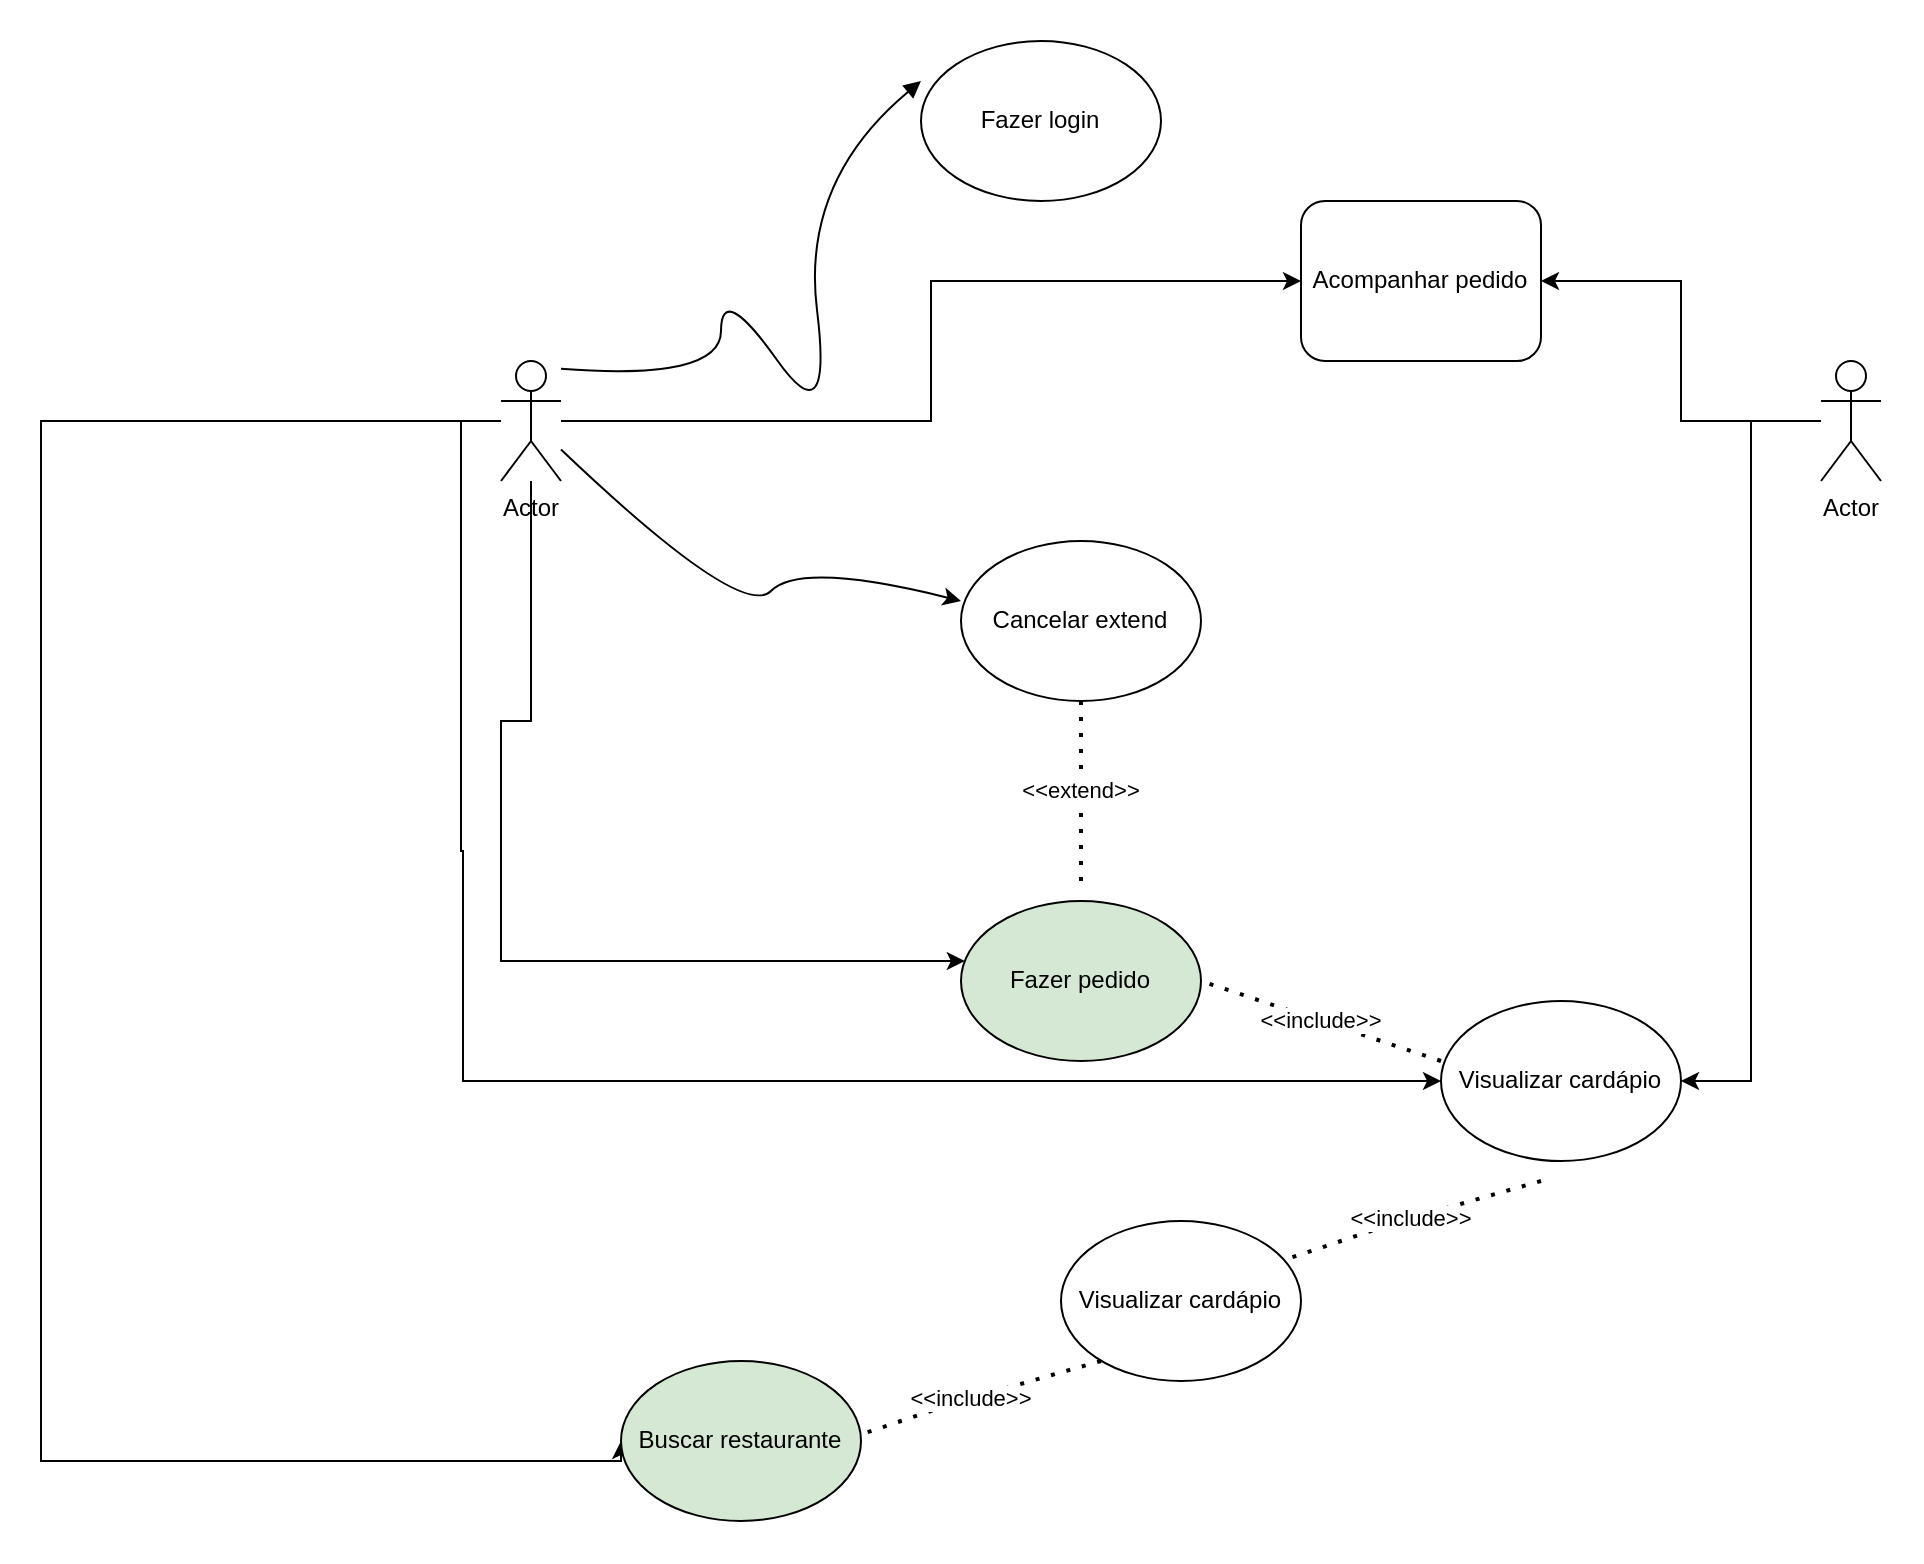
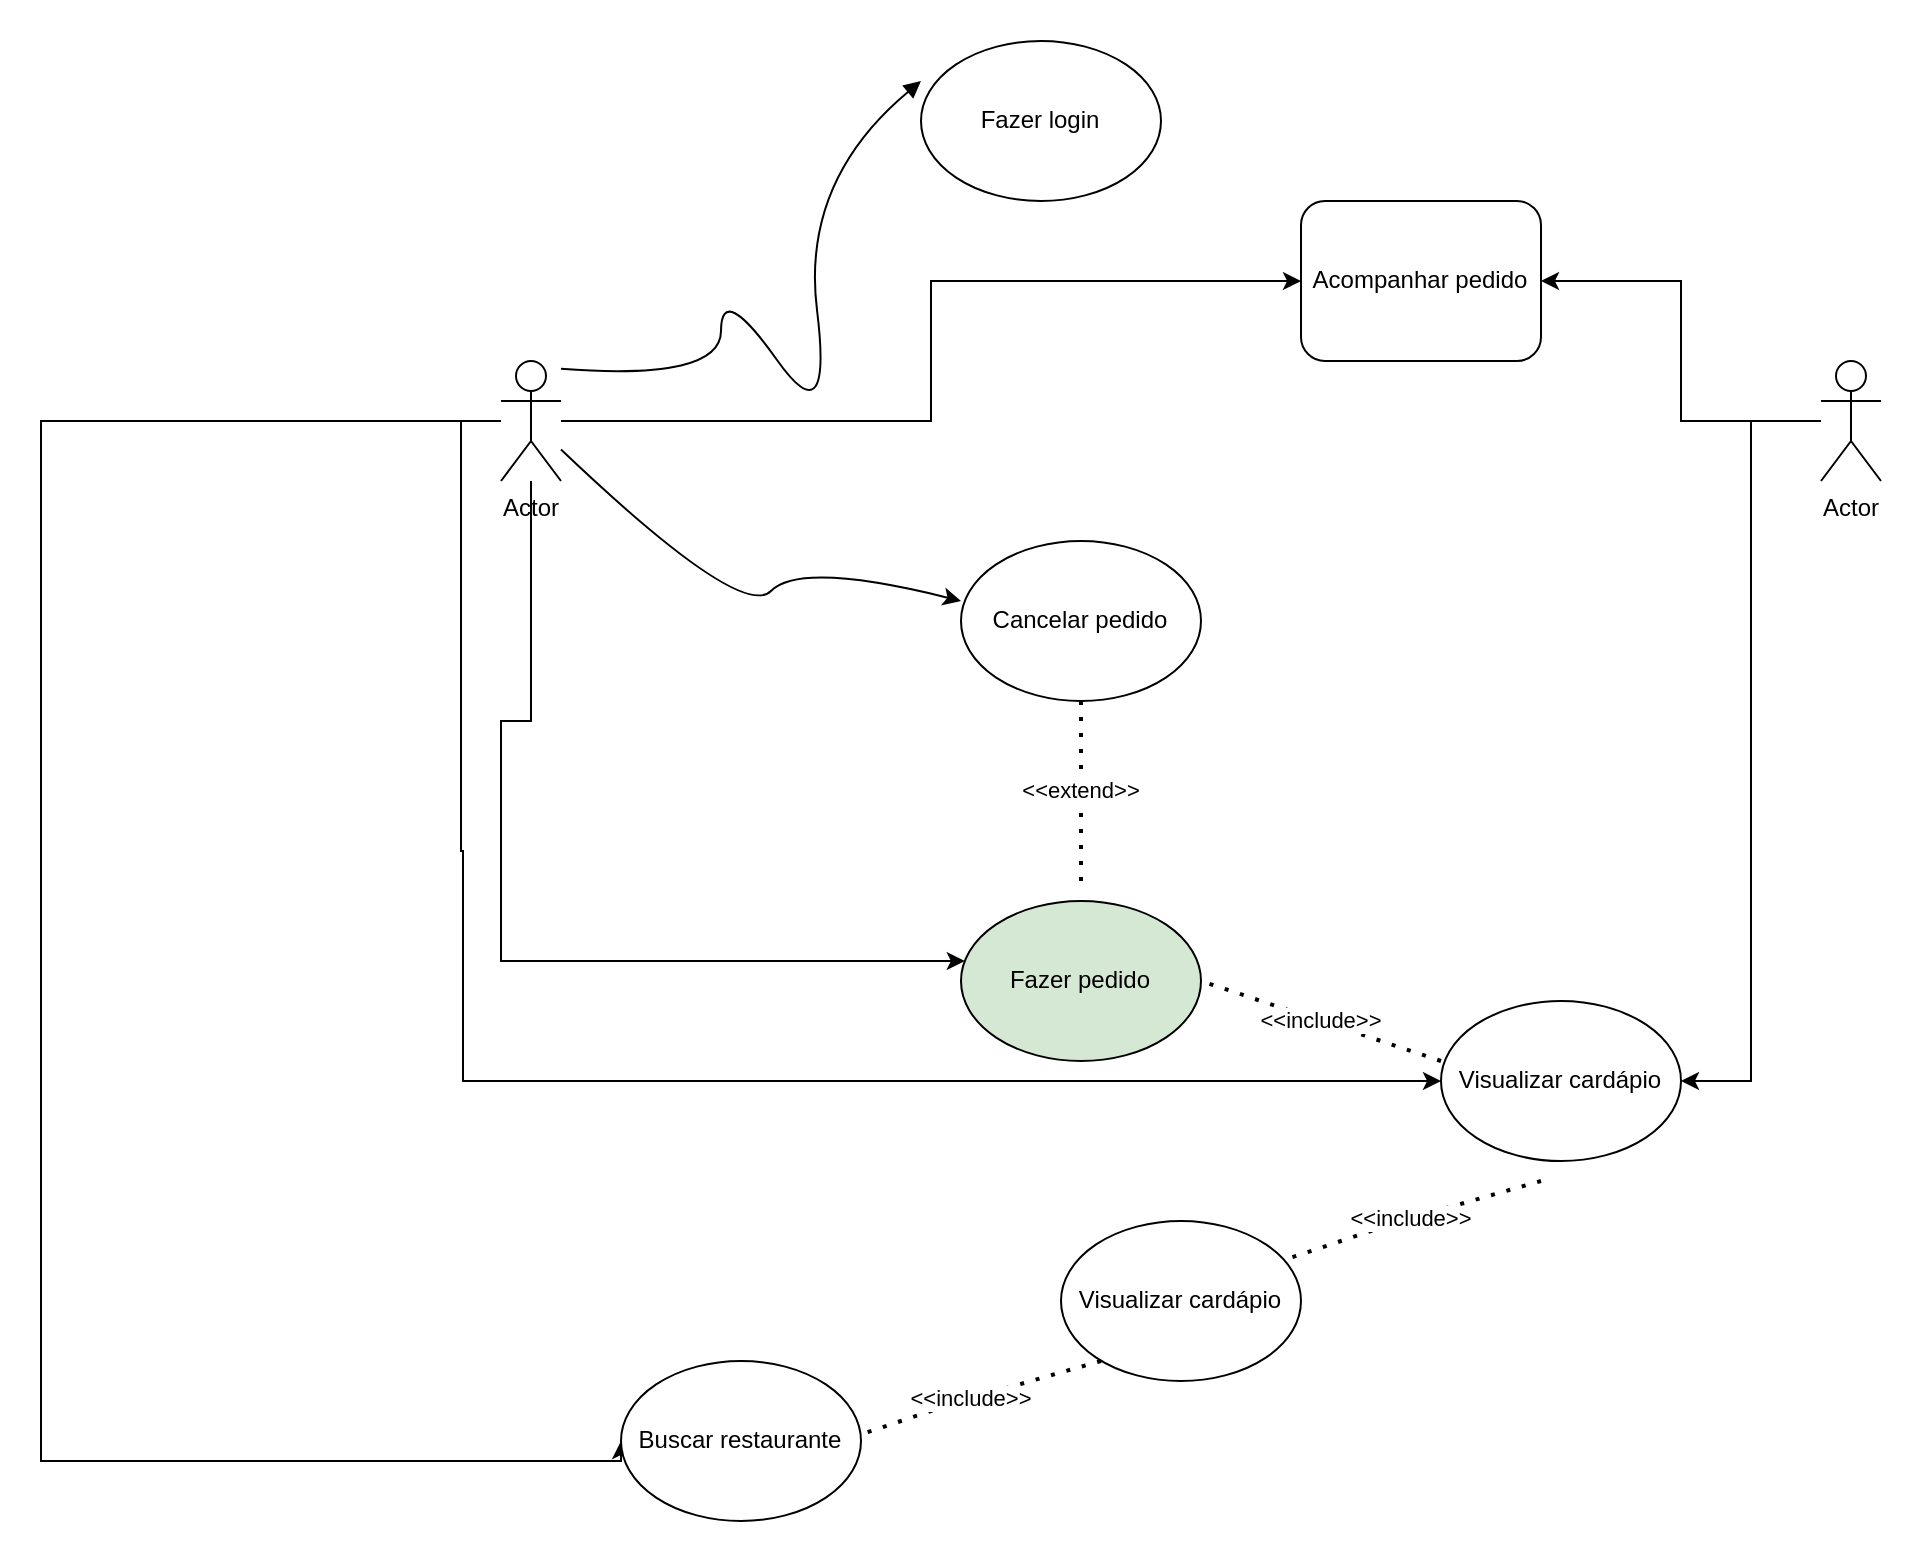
node "Cancelar extend": label "Cancelar extend" -> "Cancelar pedido"
node "Buscar restaurante": fillcolor #d5e8d4 -> #ffffff
